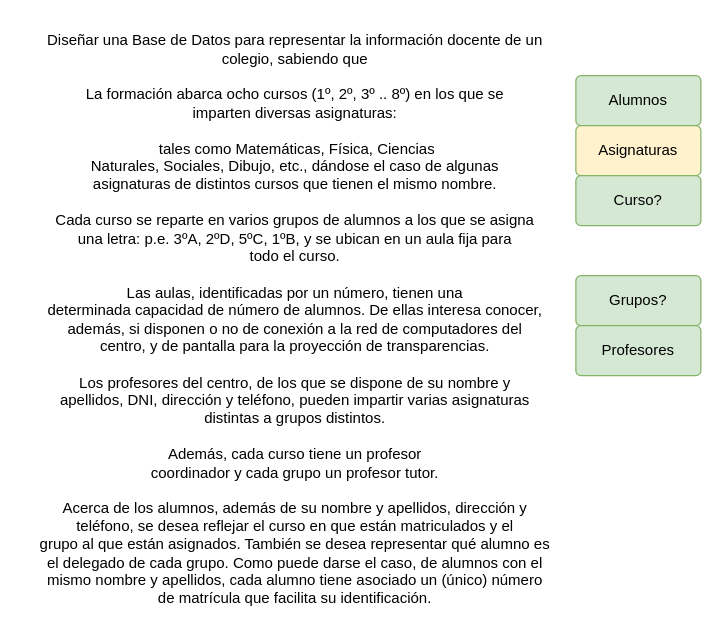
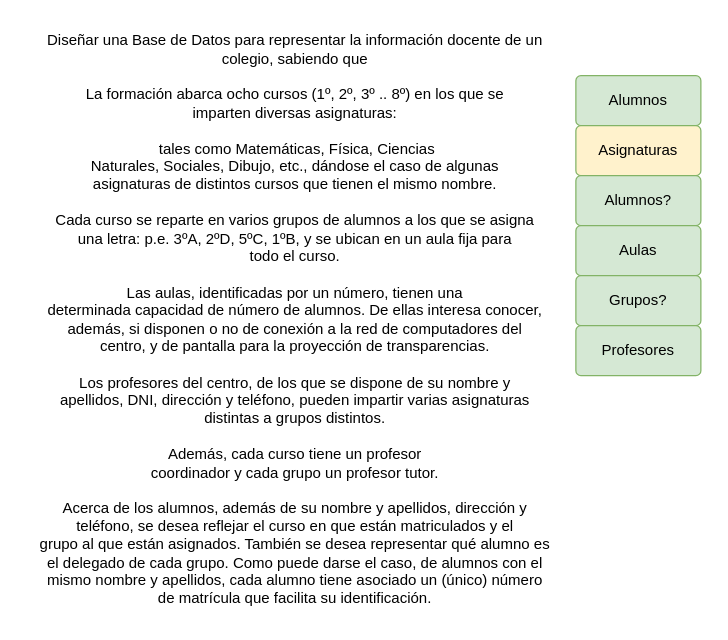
node "Curso?": label "Curso?" -> "Alumnos?"
node "Aulas": added
